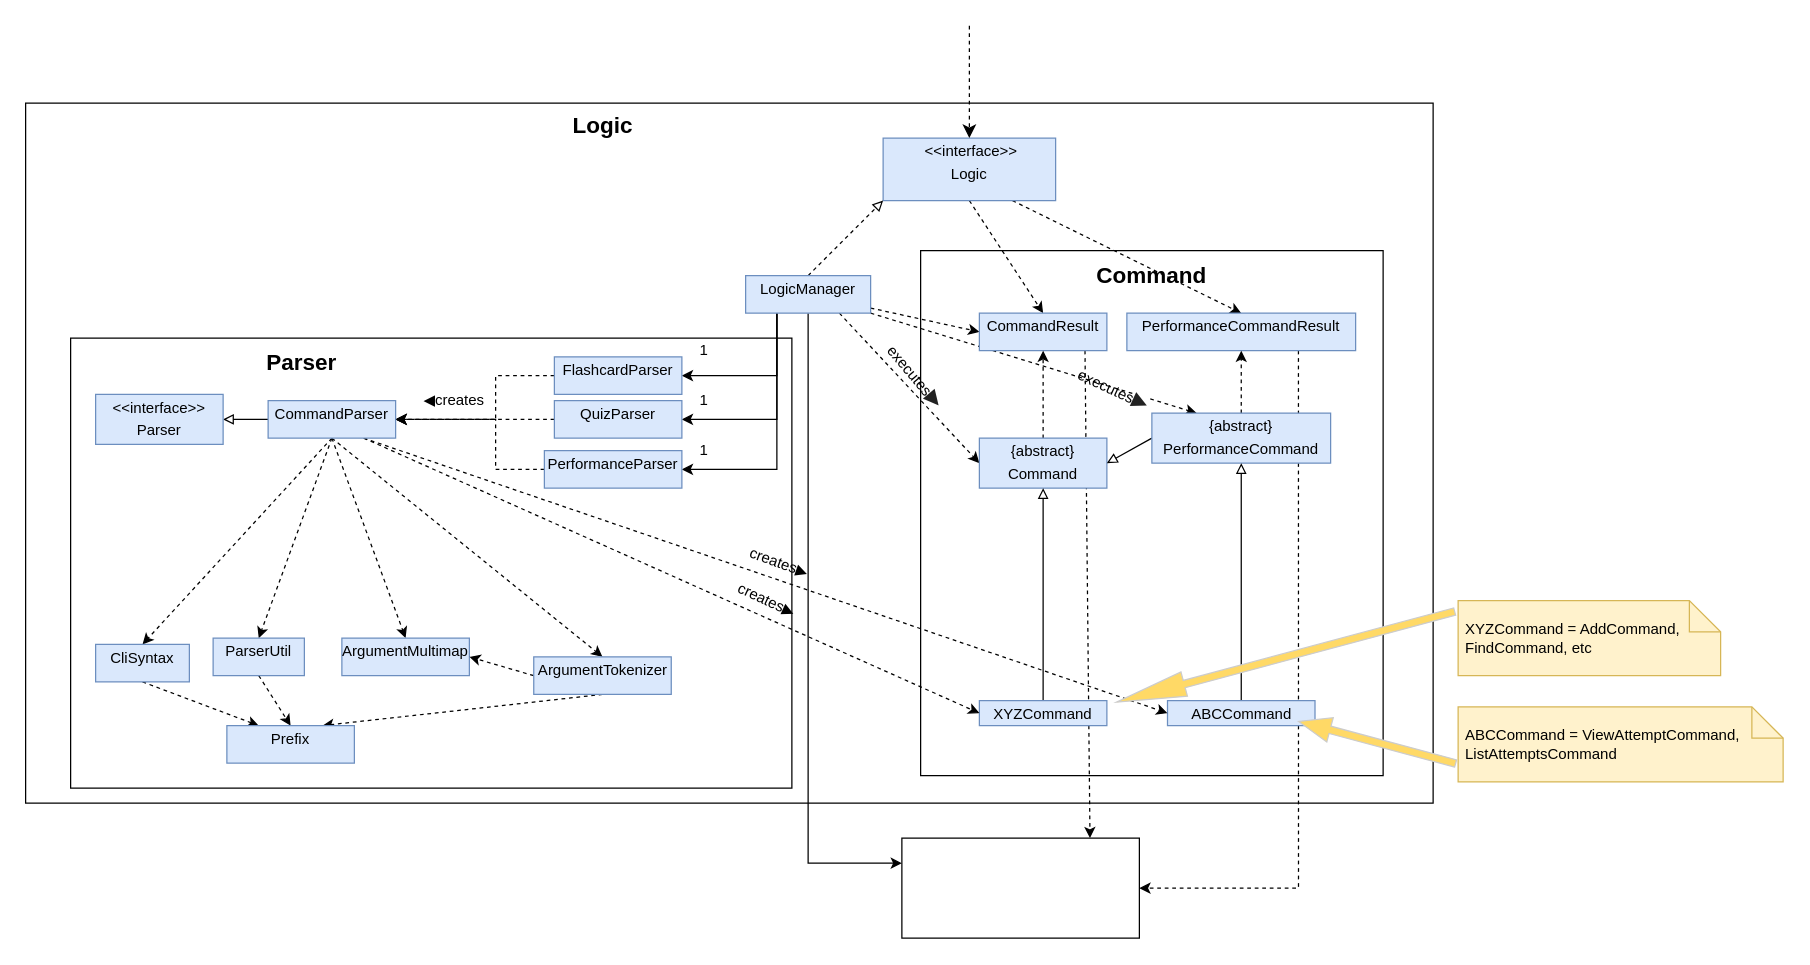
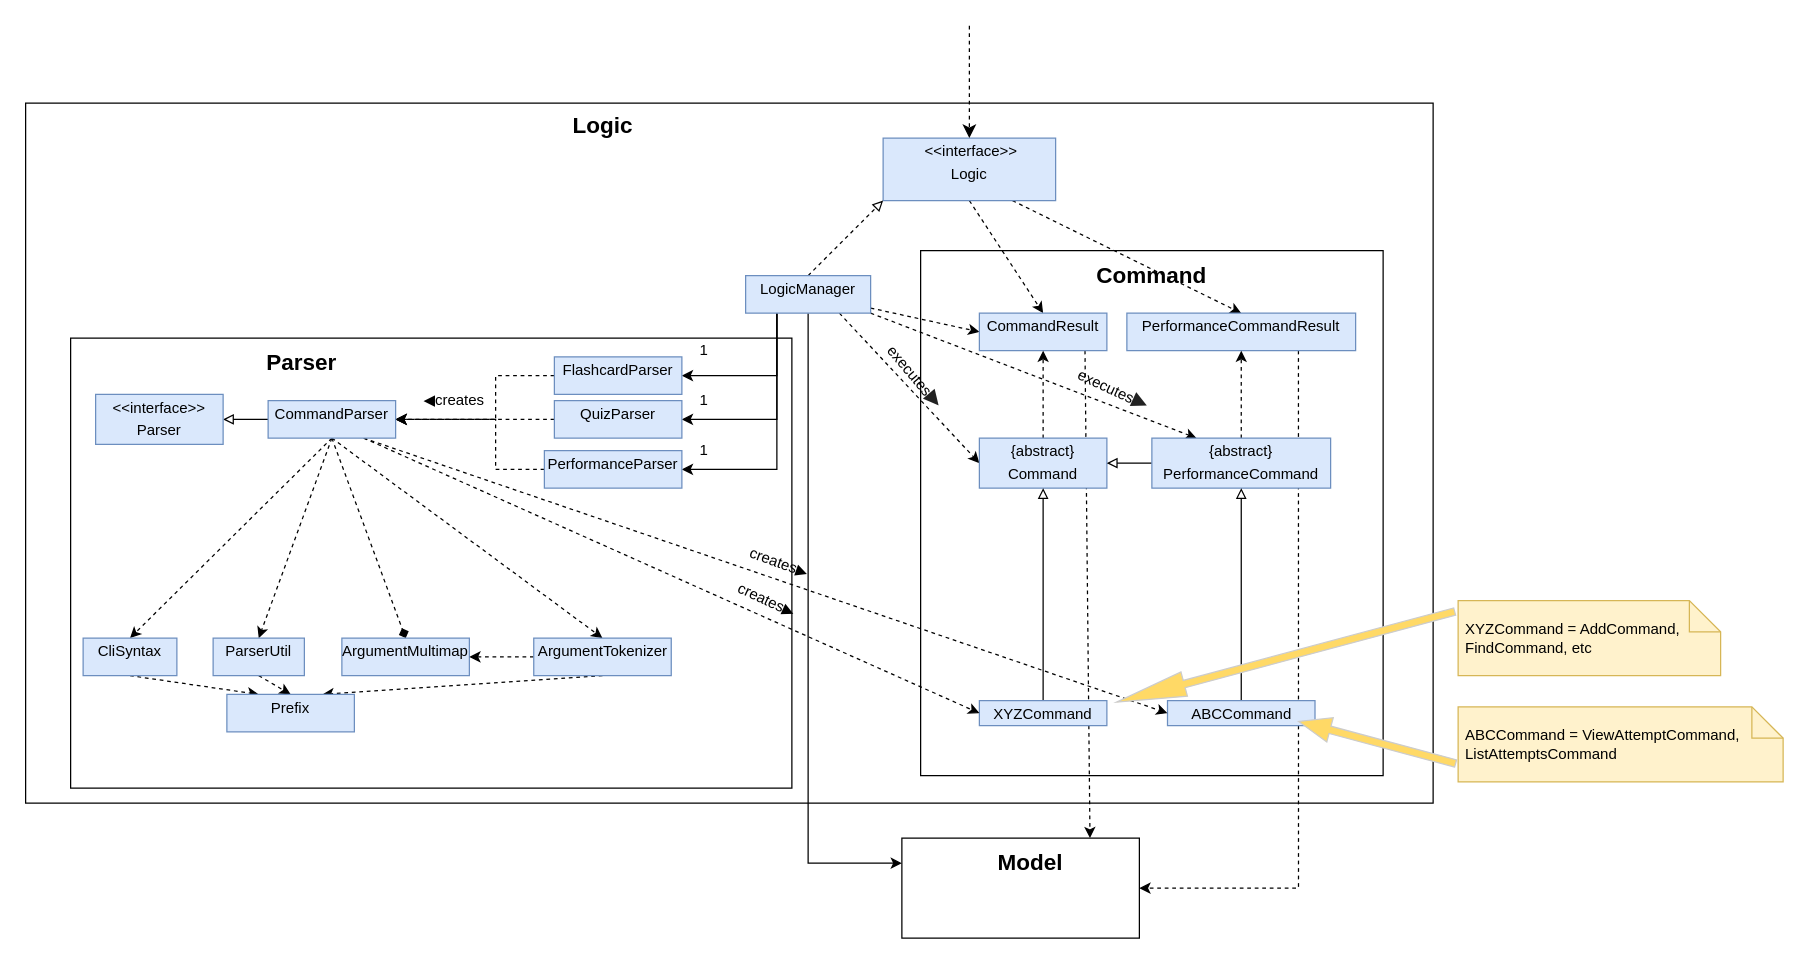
node "{abstract} PerformanceCommand": moved (1241, 438) -> (1241, 463)
edge "CommandParser" -> "ArgumentMultimap": arrowhead classic -> diamond
node "CliSyntax": moved (143, 663) -> (130, 657)
node "ArgumentTokenizer": moved (603, 676) -> (603, 657)
node "Prefix": moved (291, 744) -> (291, 713)
node "Model": added
